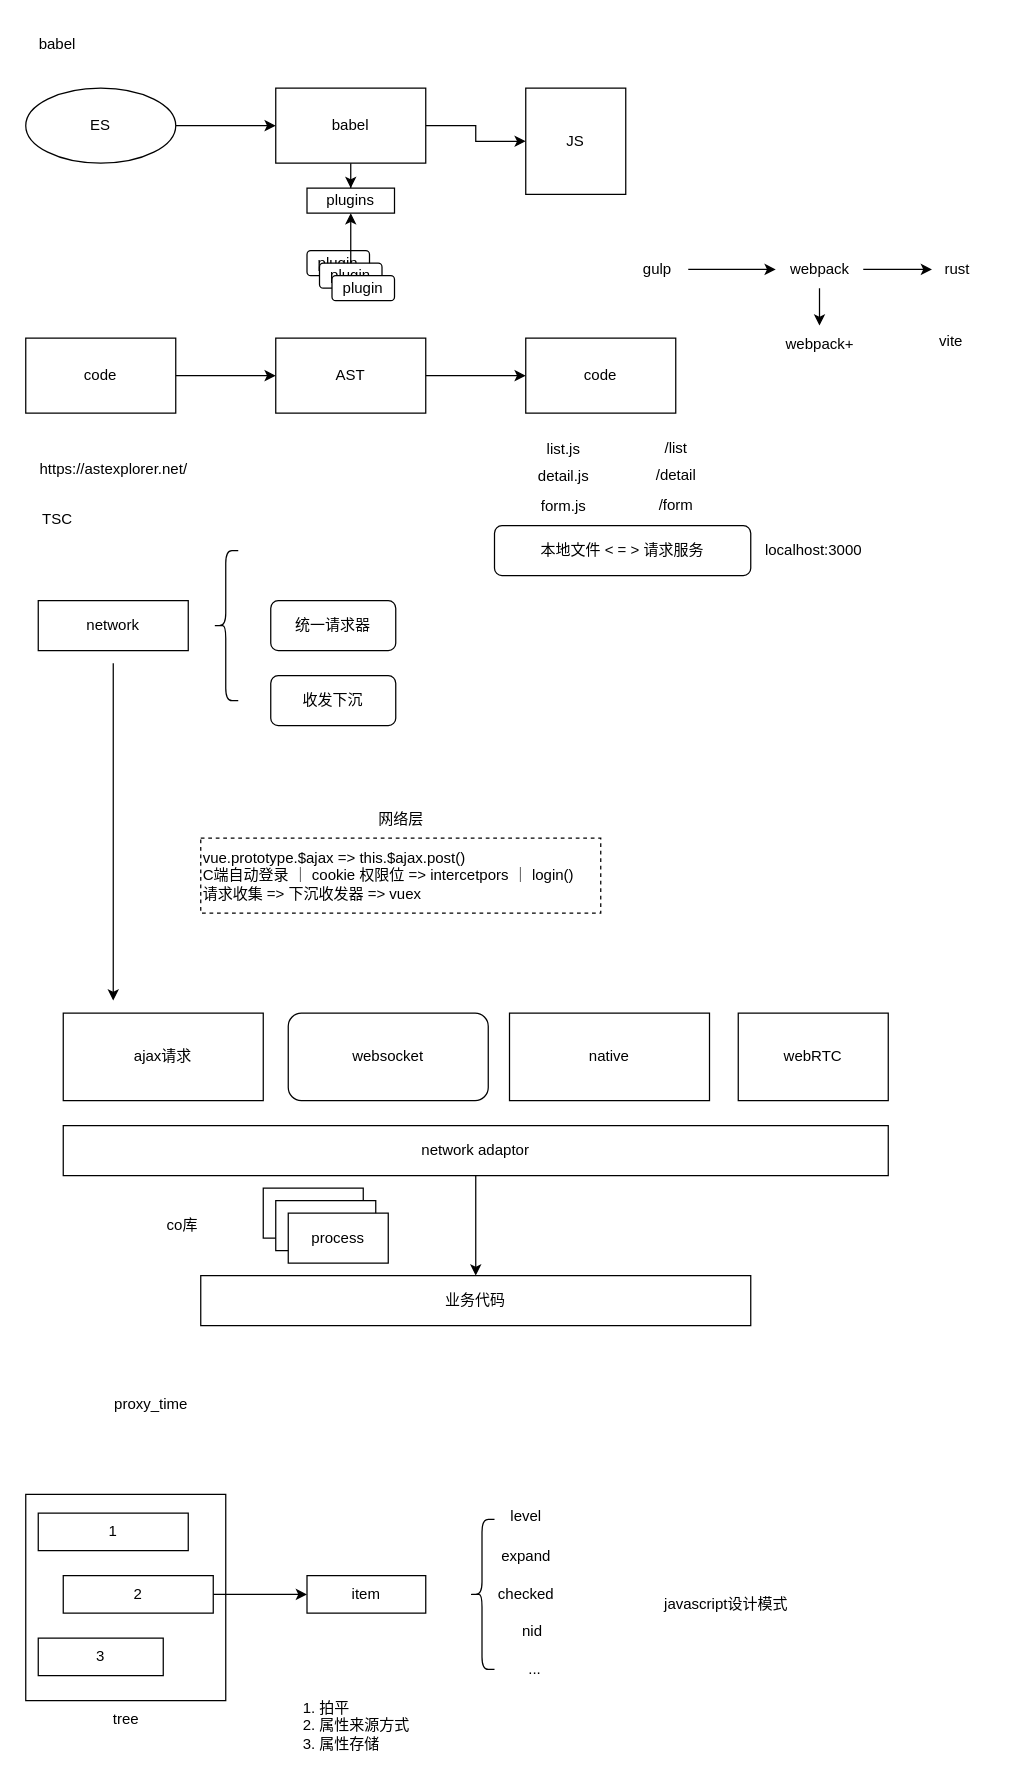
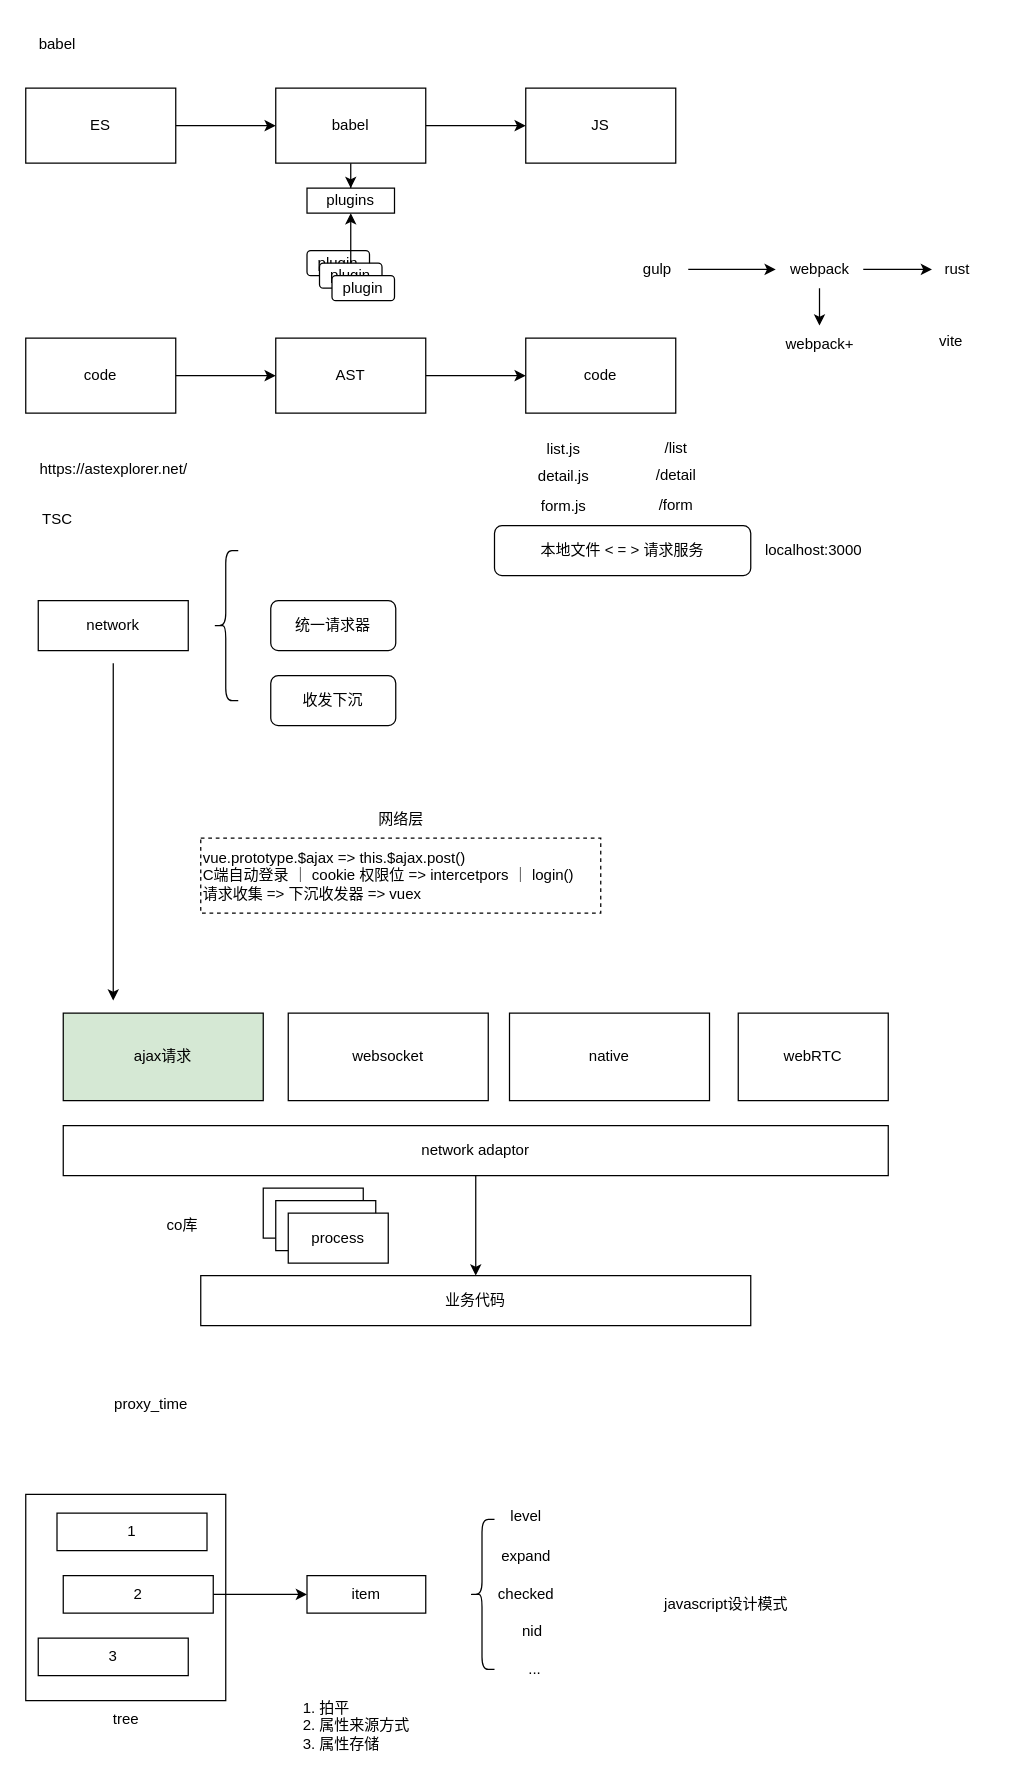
node "ES": shape ellipse -> rectangle
node "JS": size 100x106 -> 150x75
node "ajax请求": fillcolor #ffffff -> #d5e8d4
node "websocket": shape rounded rectangle -> rectangle
node "1": moved (113, 1532) -> (132, 1532)
node "3": size 125x38 -> 150x38
